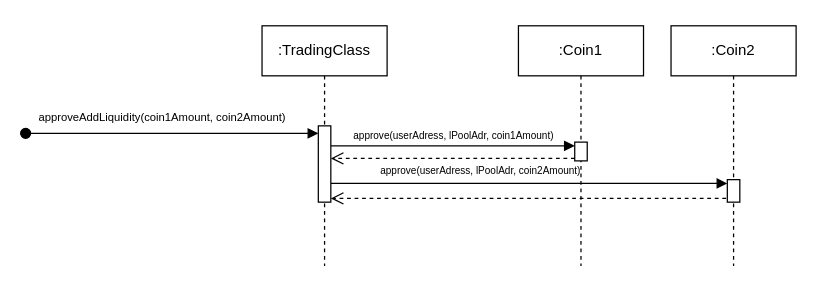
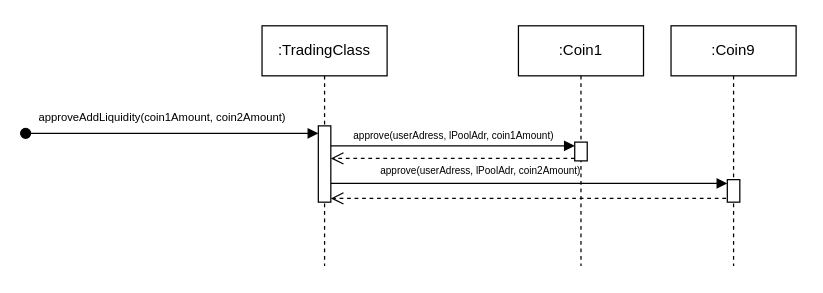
node ":Coin2": label ":Coin2" -> ":Coin9"
